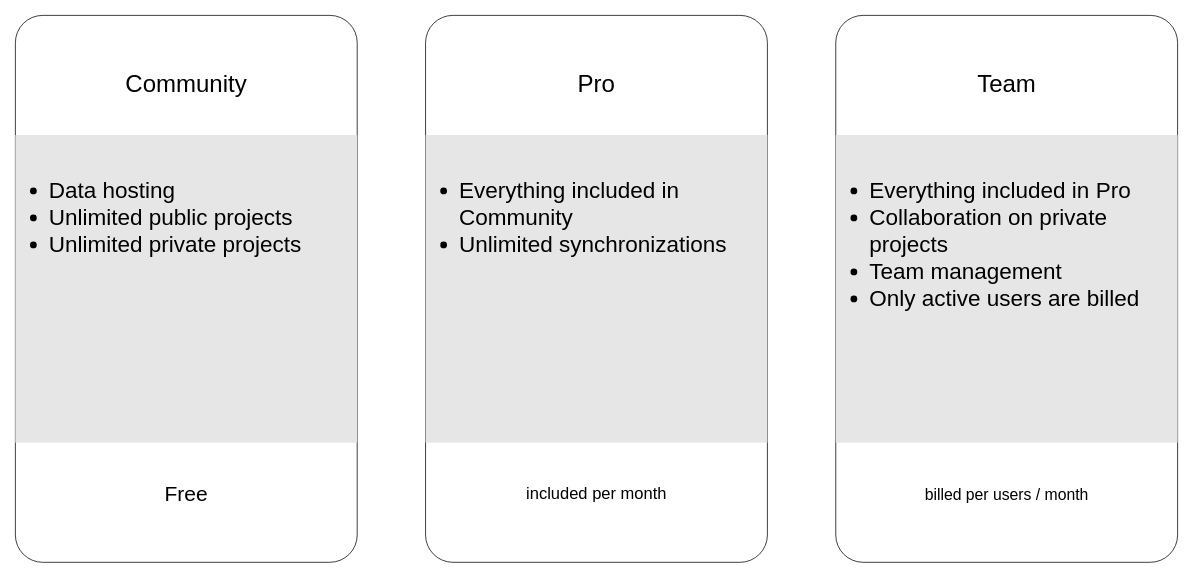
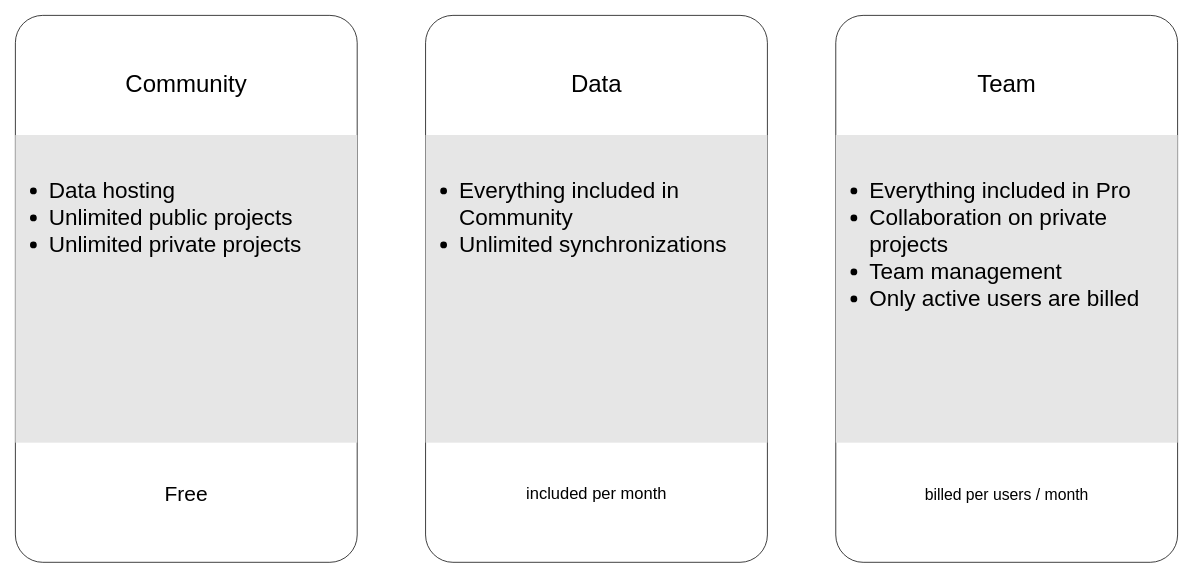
node "Pro": label "Pro" -> "Data"
